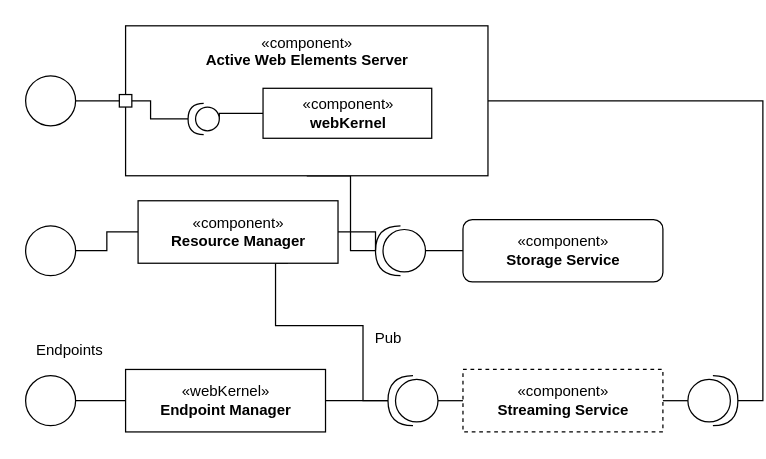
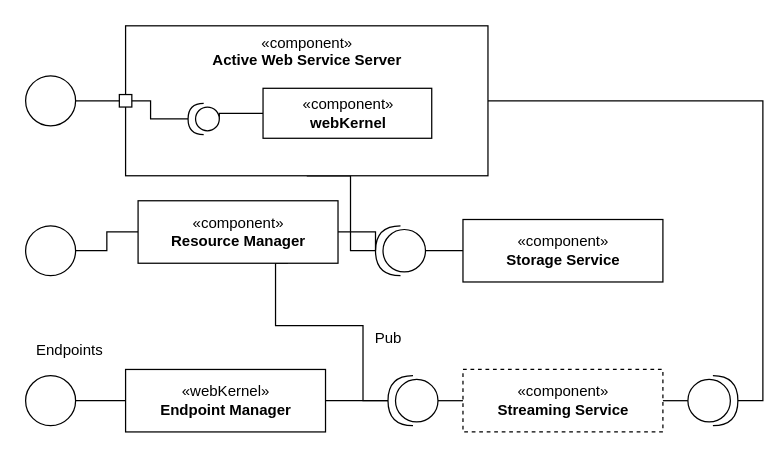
node "«component» Active Web Elements Server": label "«component» Active Web Elements Server" -> "«component» Active Web Service Server"
node "«component» Storage Service": shape rounded rectangle -> rectangle
